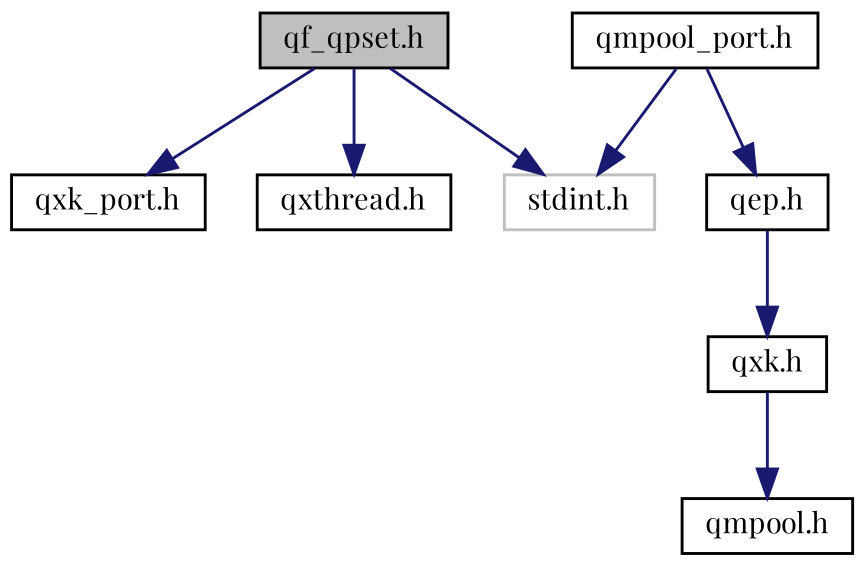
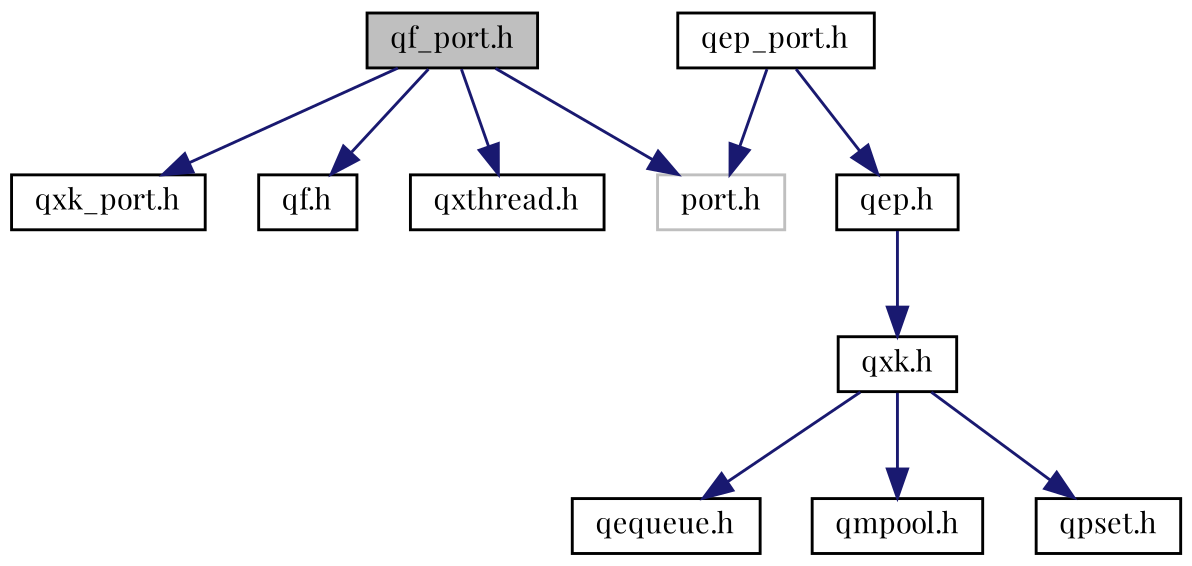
node "qf_qpset.h": label "qf_qpset.h" -> "qf_port.h"
node "qmpool_port.h": label "qmpool_port.h" -> "qep_port.h"
node "qf.h": added
node "stdint.h": label "stdint.h" -> "port.h"
node "qequeue.h": added
node "qpset.h": added
